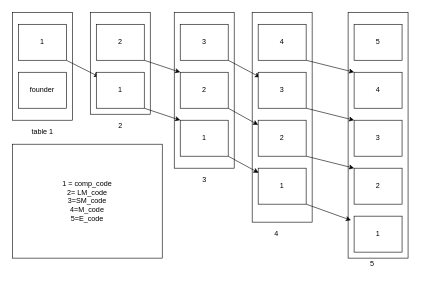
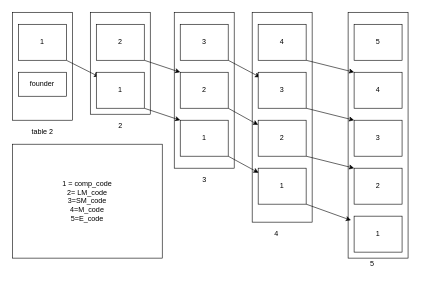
node "founder": size 48x36 -> 48x24
node "table 1": label "table 1" -> "table 2"
